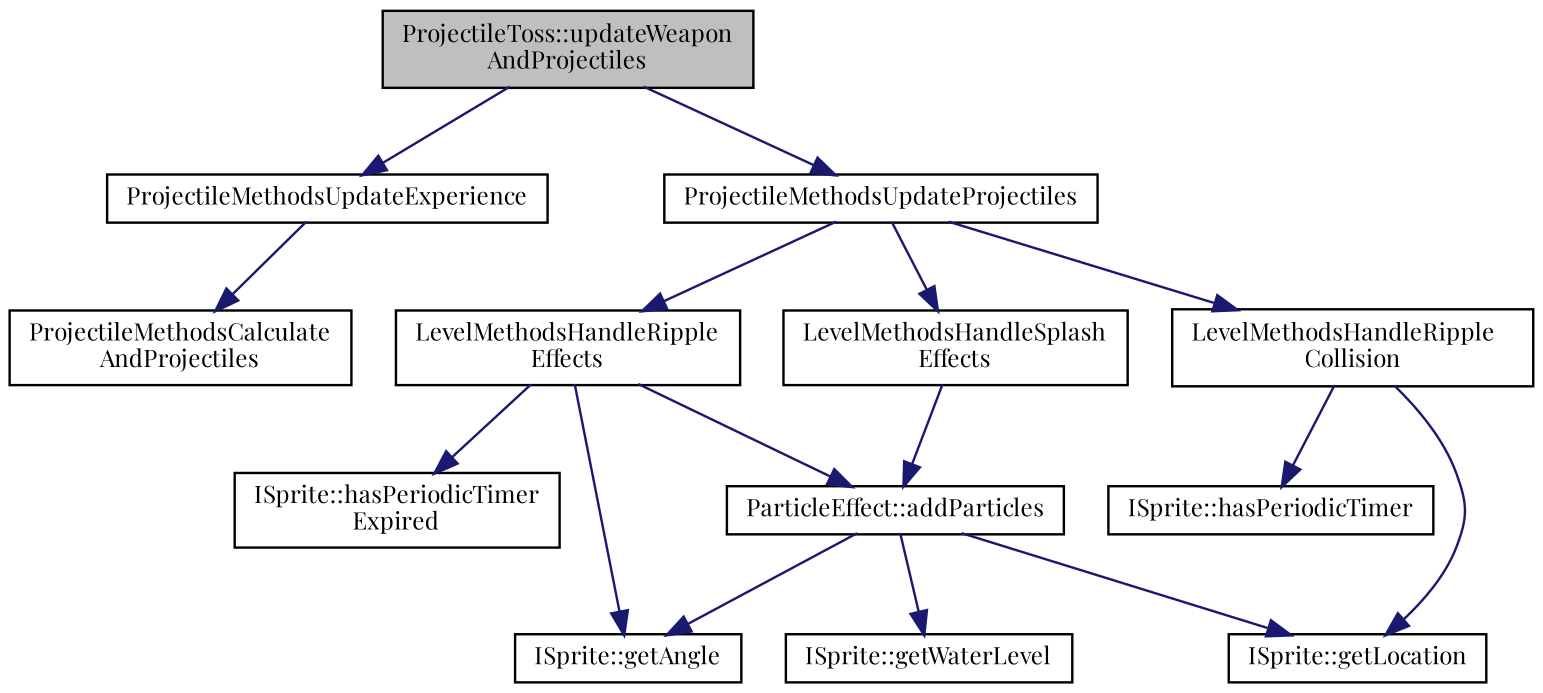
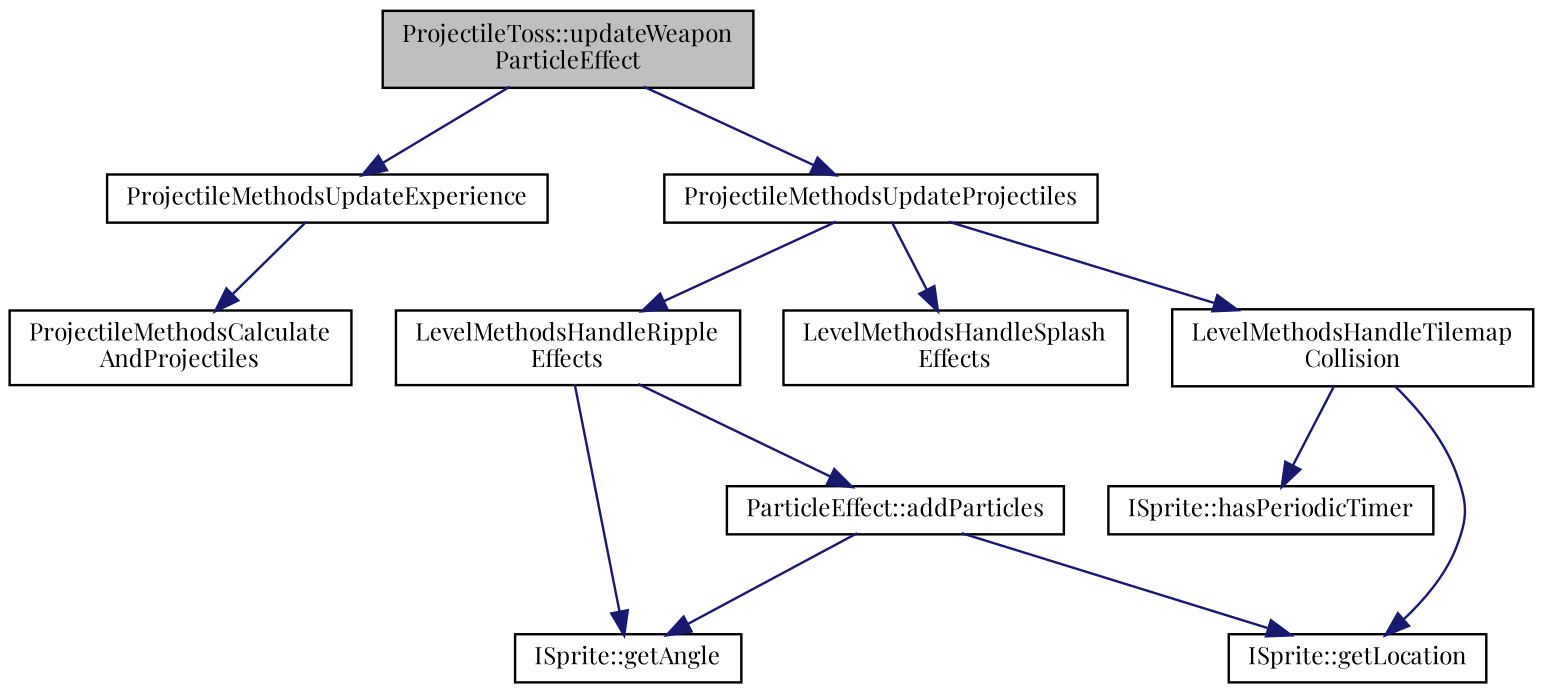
node "ProjectileToss::updateWeapon AndProjectiles": label "ProjectileToss::updateWeapon AndProjectiles" -> "ProjectileToss::updateWeapon ParticleEffect"
node "LevelMethodsHandleRipple Collision": label "LevelMethodsHandleRipple Collision" -> "LevelMethodsHandleTilemap Collision"
edge "LevelMethodsHandleSplash Effects" -> "ParticleEffect::addParticles": removed
node "ISprite::hasPeriodicTimer Expired": removed
node "ISprite::getWaterLevel": removed
